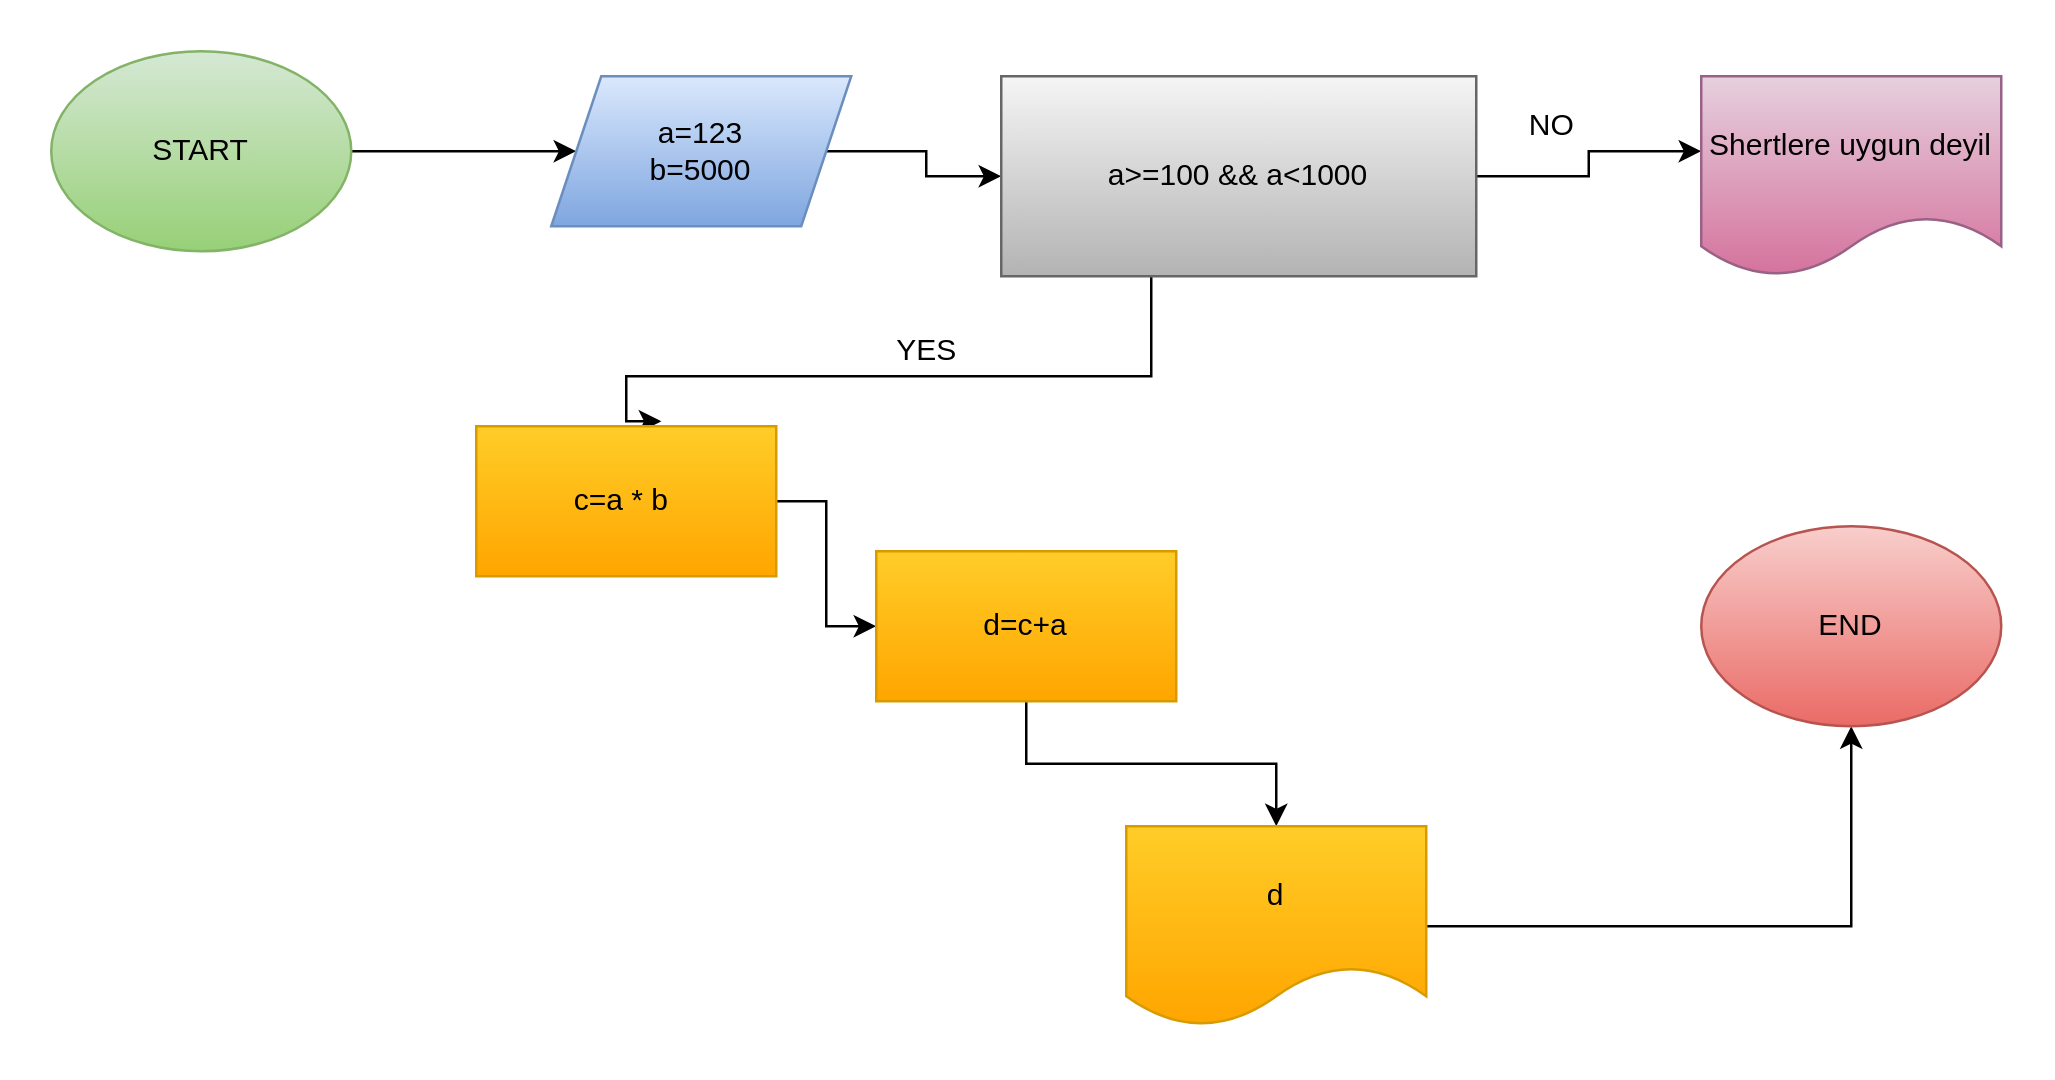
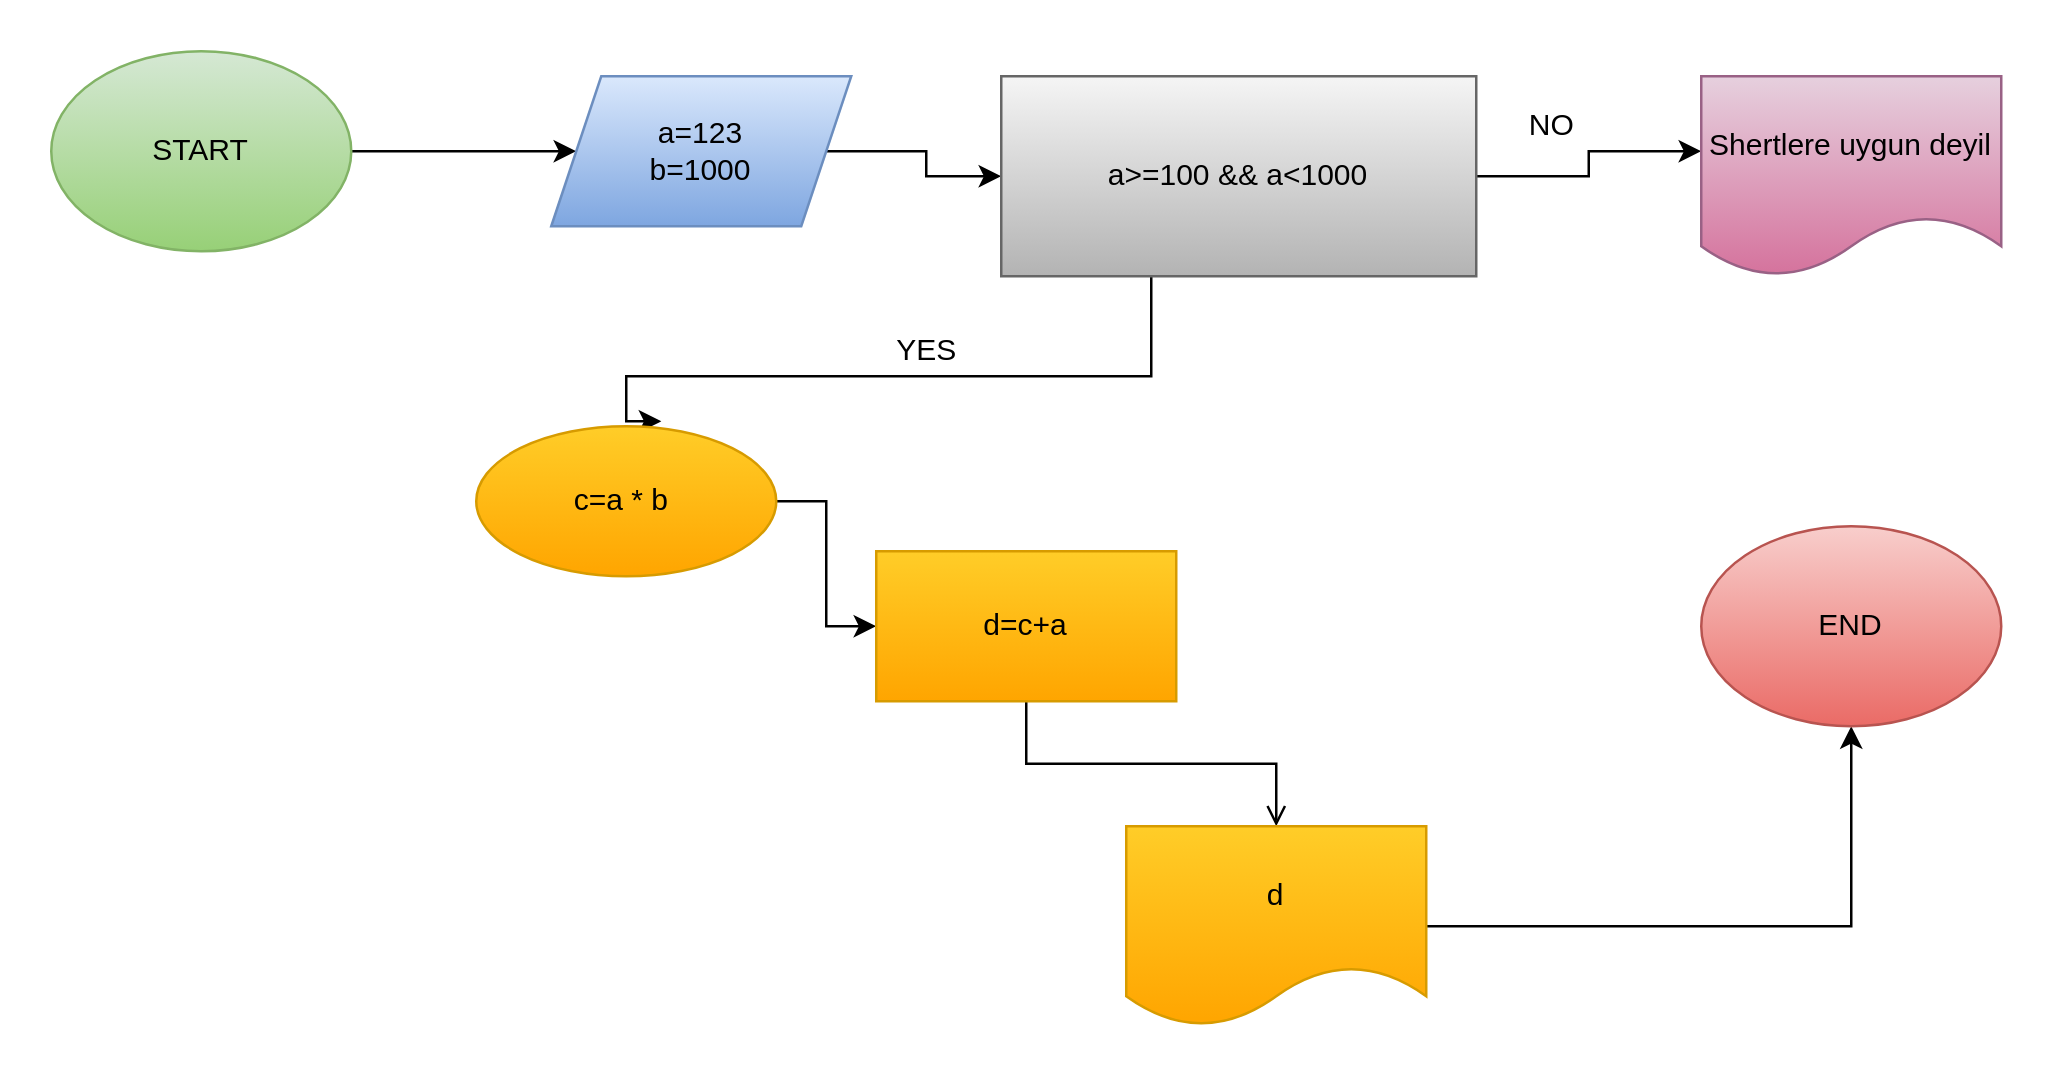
node "a=123 b=5000": label "a=123 b=5000" -> "a=123 b=1000"
node "c=a * b": shape rectangle -> ellipse
edge "d=c+a" -> "d": arrowhead classic -> open
